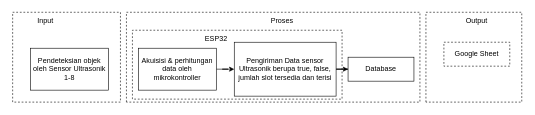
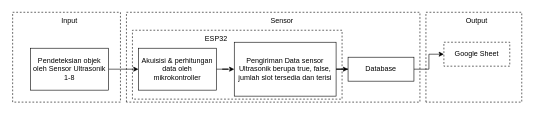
node "Input": moved (45, 21) -> (69, 21)
node "Proses": label "Proses" -> "Sensor"
edge "Database" -> "Google Sheet": added
edge "Pendeteksian objek oleh Sensor Ultrasonik 1-8" -> "Akuisisi & perhitungan data oleh mikrokontroller": added
